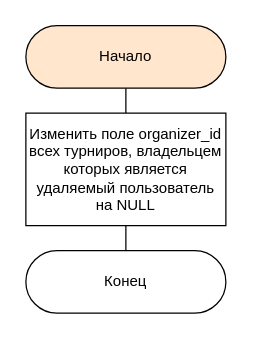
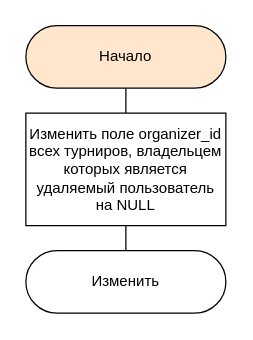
node "Конец": label "Конец" -> "Изменить"
